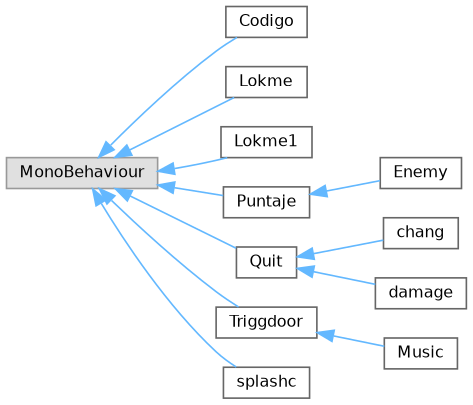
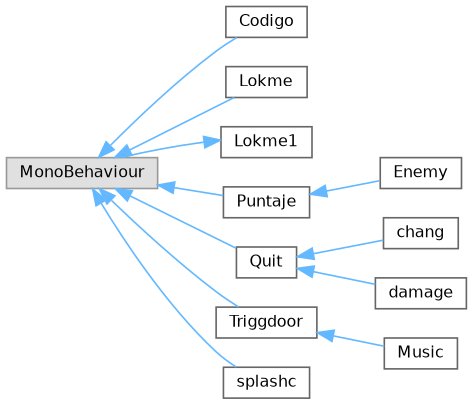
edge "Lokme1" -> "MonoBehaviour": reversed
